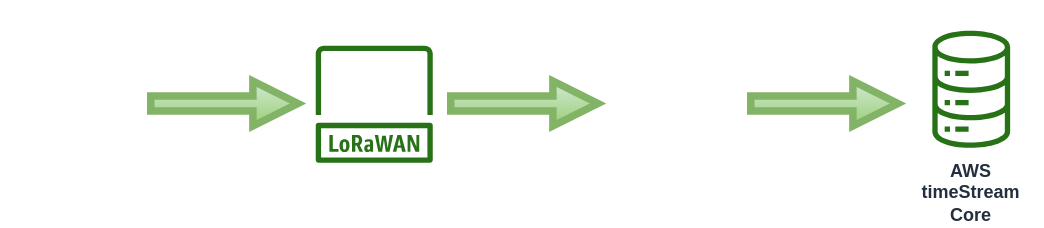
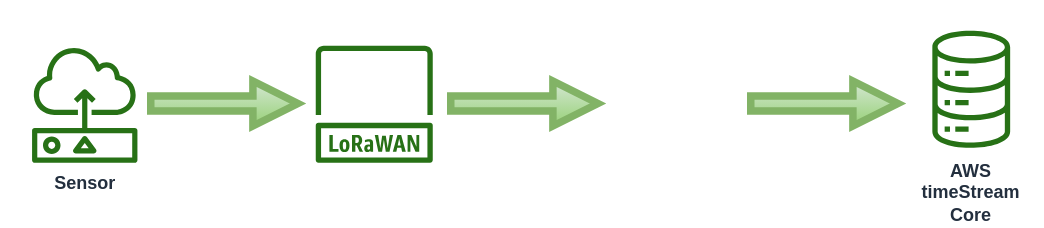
node "Sensor": added
